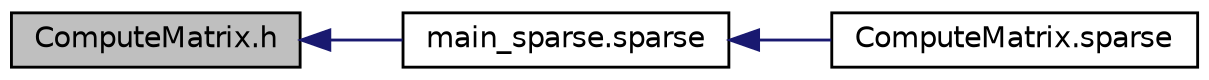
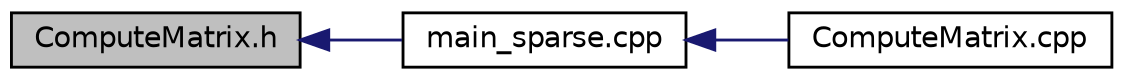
node "main_sparse.sparse": label "main_sparse.sparse" -> "main_sparse.cpp"
node "ComputeMatrix.sparse": label "ComputeMatrix.sparse" -> "ComputeMatrix.cpp"
